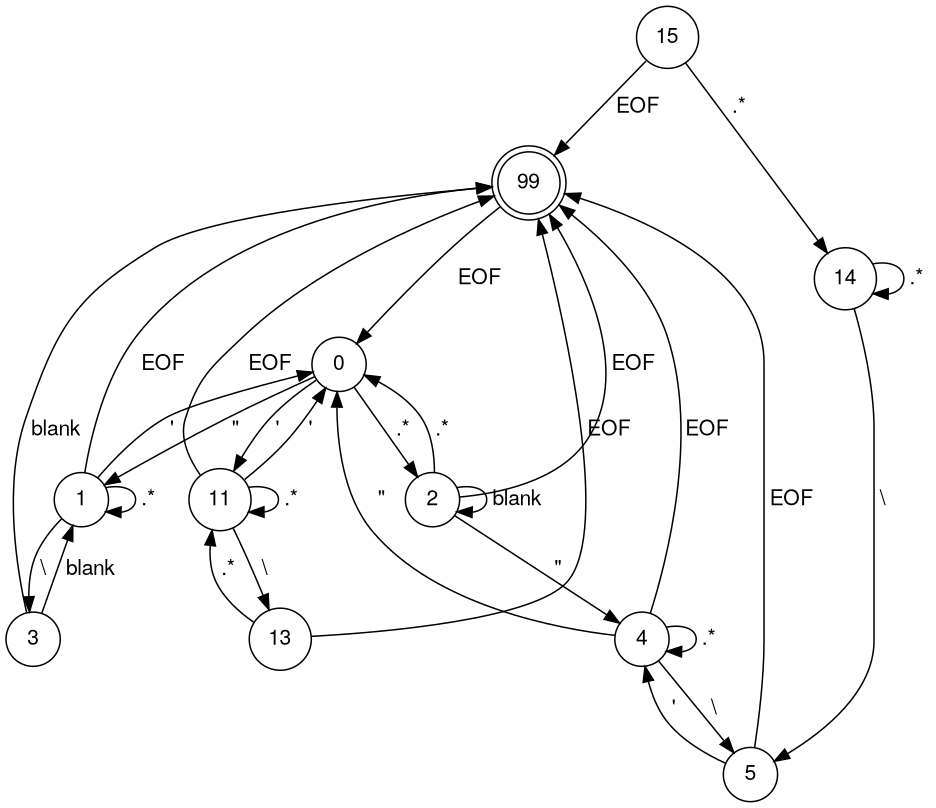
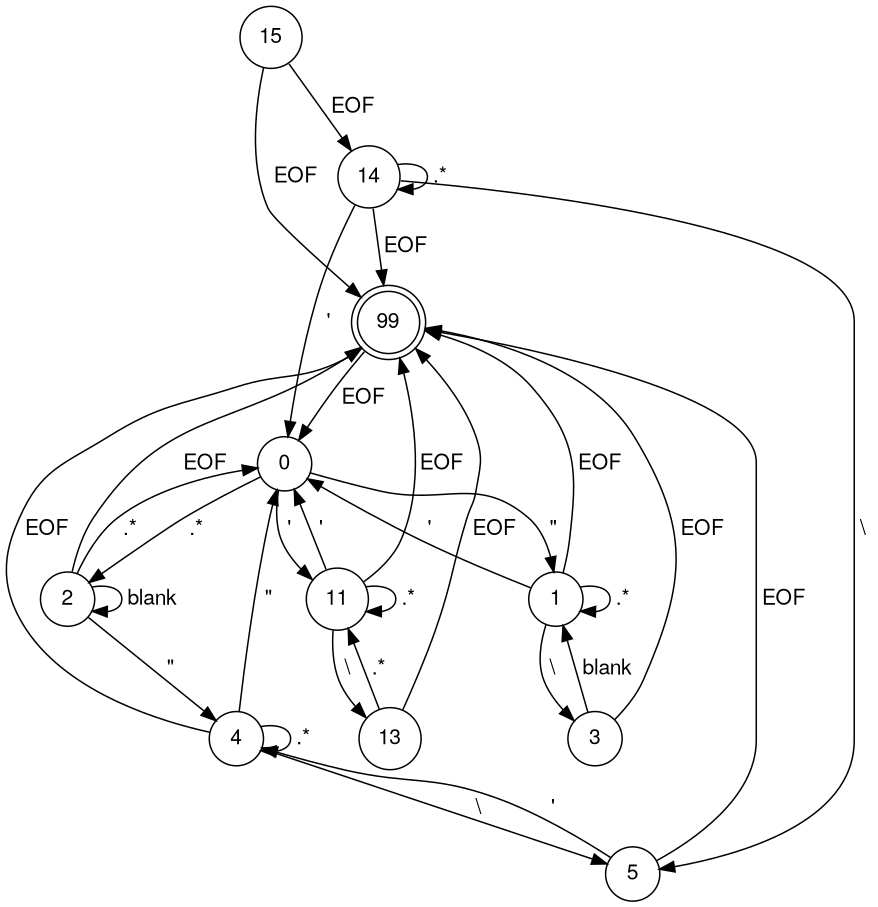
edge "15" -> "14": label " .* " -> " EOF "
edge "14" -> "99": added, label "EOF"
edge "14" -> "0": added, label "'"
edge "3" -> "99": label " blank " -> " EOF "
